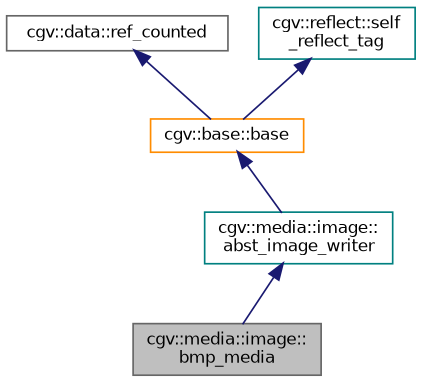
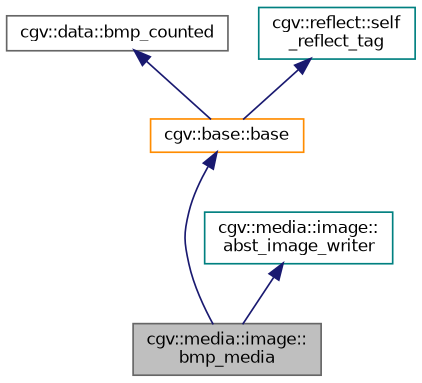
node "cgv::data::ref_counted": label "cgv::data::ref_counted" -> "cgv::data::bmp_counted"
edge "cgv::media::image:: abst_image_writer" -> "cgv::base::base": now "cgv::media::image:: bmp_media" -> "cgv::base::base"
